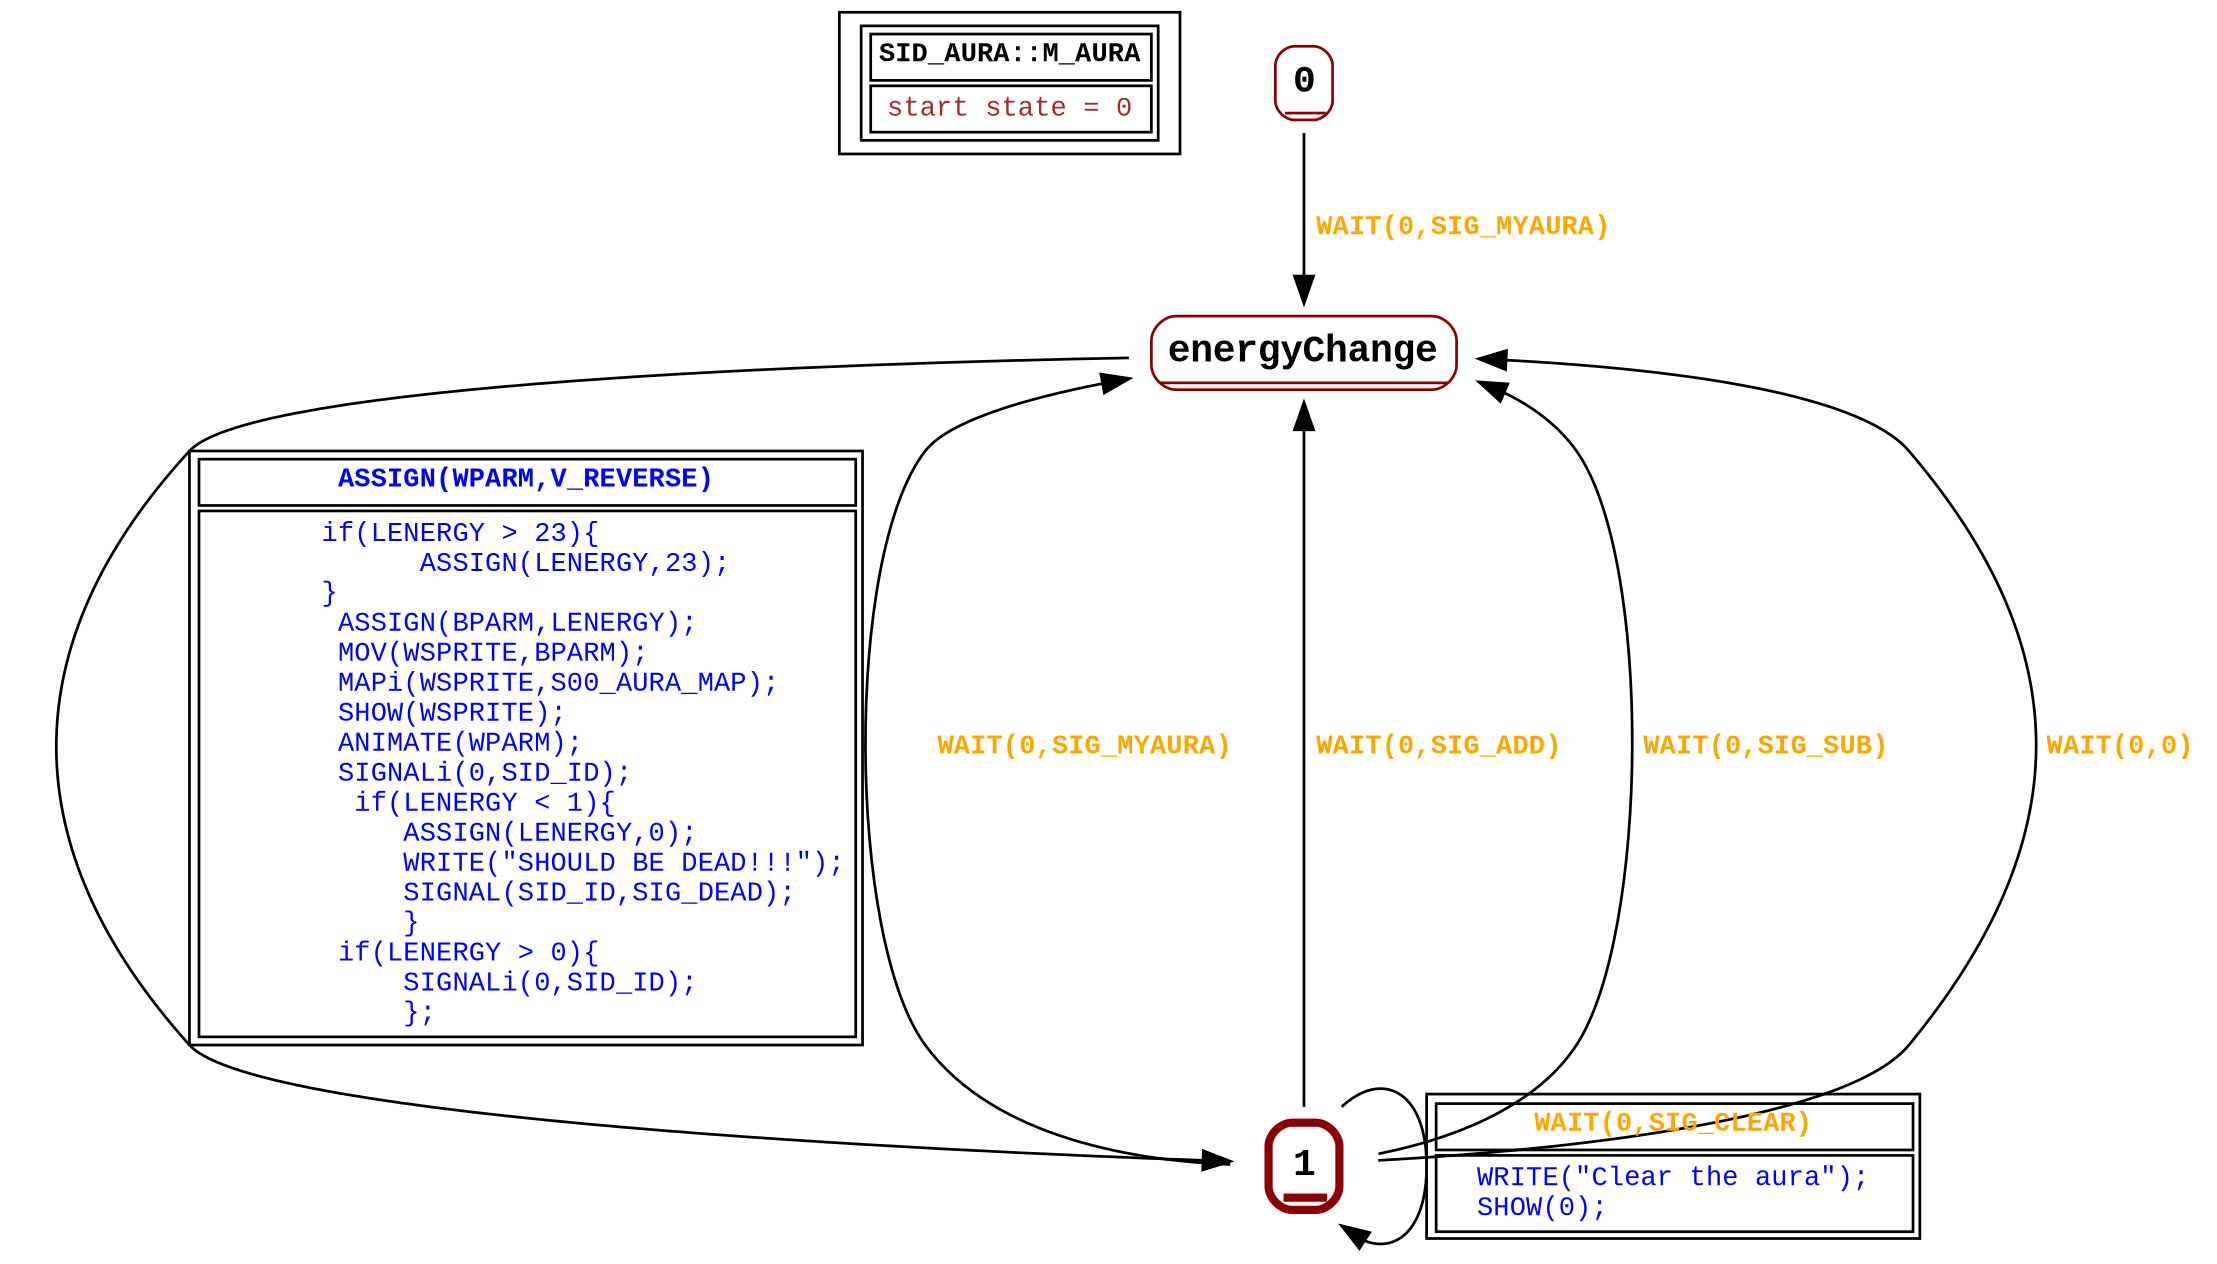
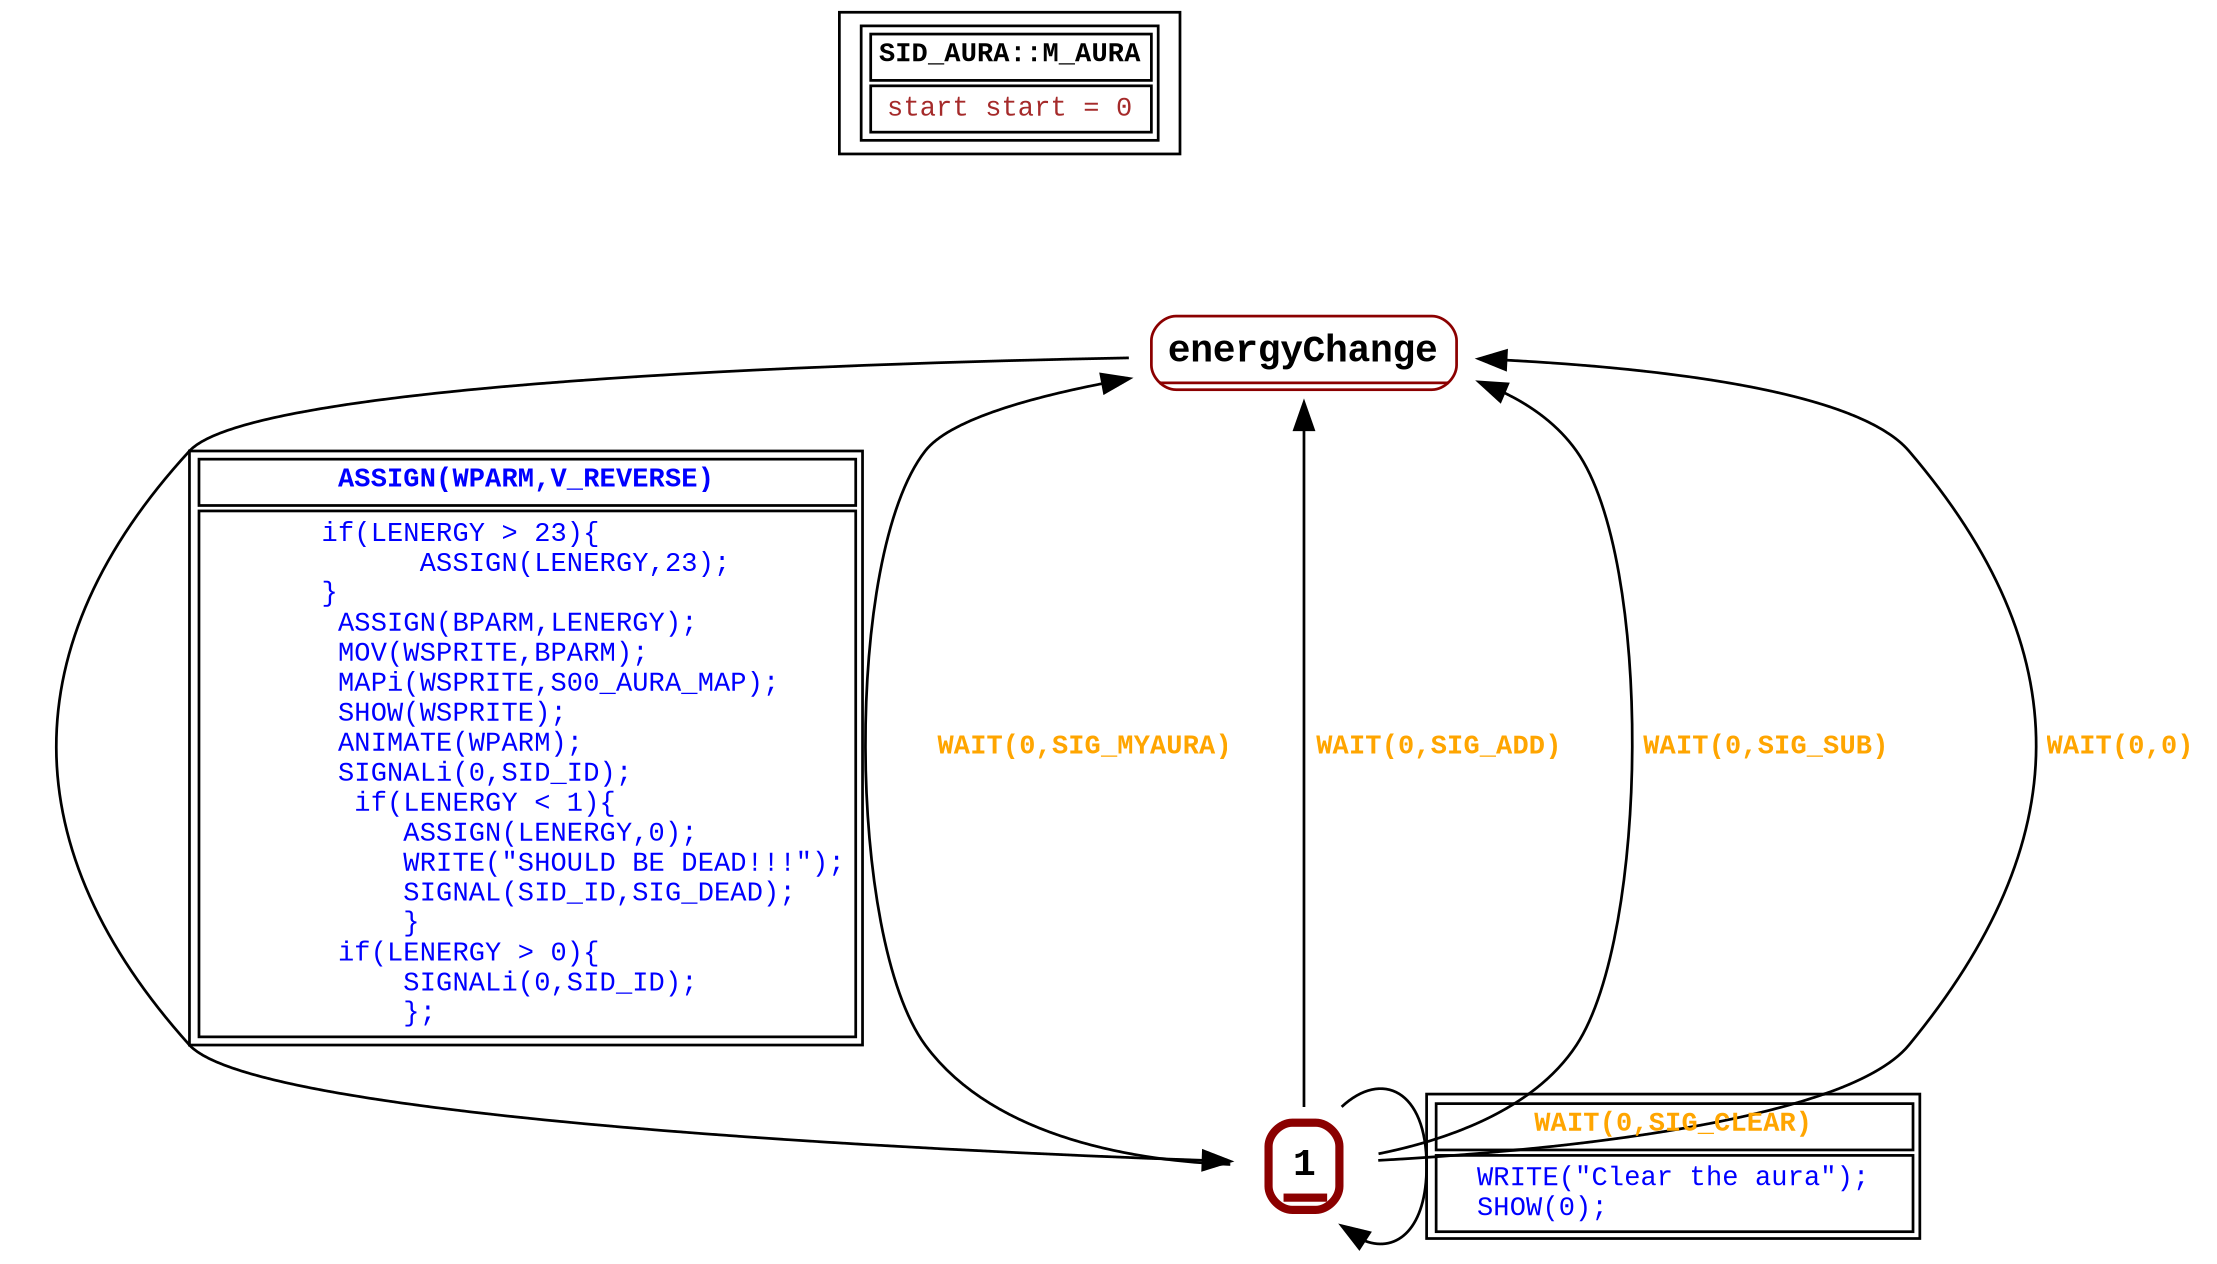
node "0": removed
node "SID_AURA::M_AURA": text "start state = 0" -> "start start = 0"
